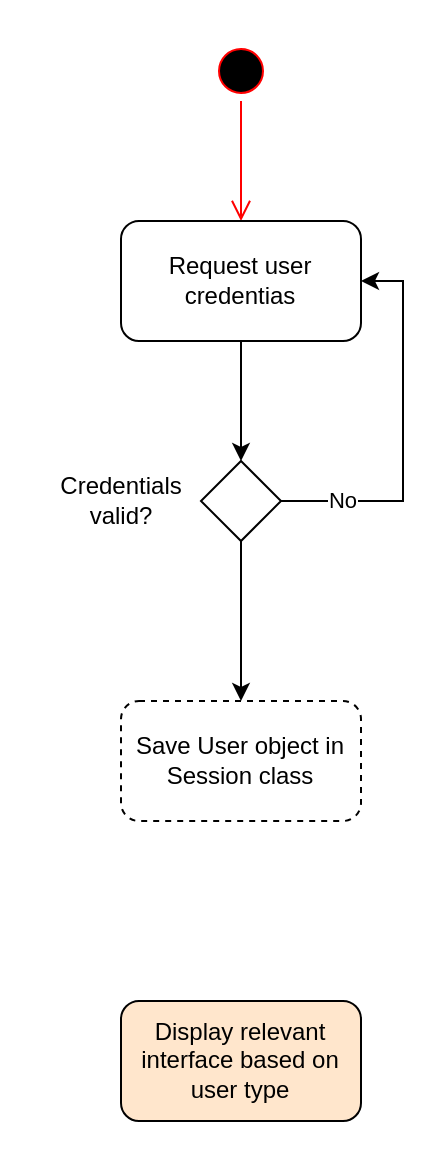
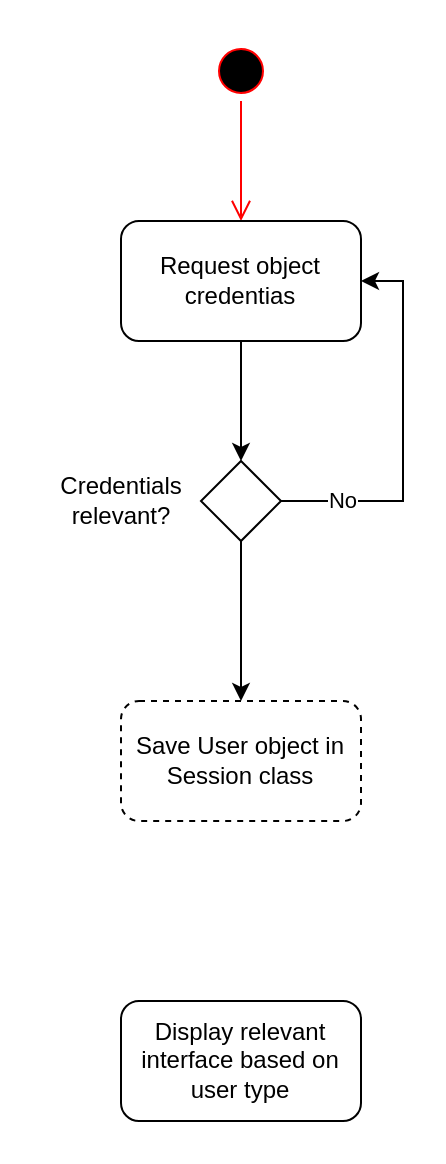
node "Request user credentias": label "Request user credentias" -> "Request object credentias"
node "Credentials valid?": label "Credentials valid?" -> "Credentials relevant?"
node "Display relevant interface based on user type": fillcolor #ffe6cc -> #ffffff
